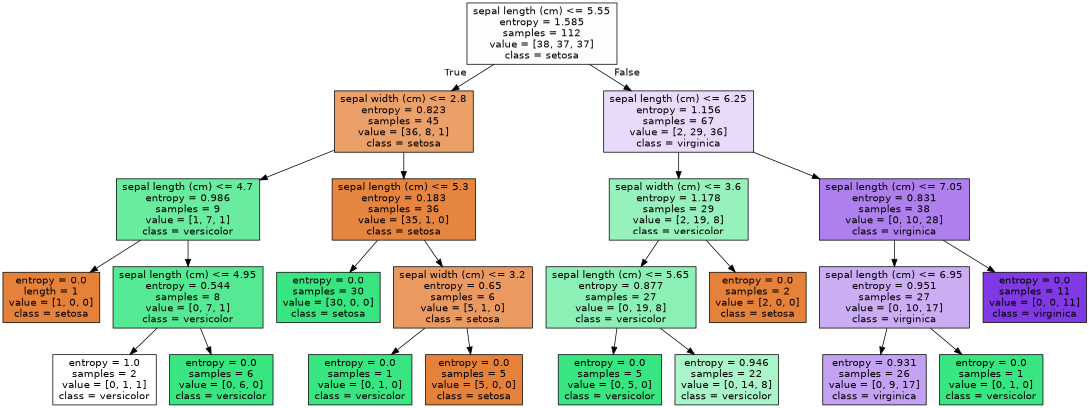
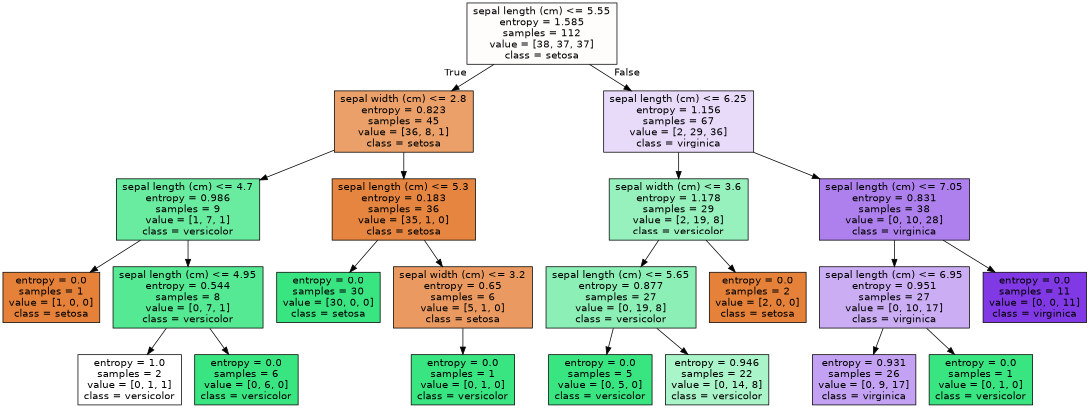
node "entropy = 0.0 length = 1 value = [1, 0, 0] class = setosa": label "entropy = 0.0 length = 1 value = [1, 0, 0] class = setosa" -> "entropy = 0.0 samples = 1 value = [1, 0, 0] class = setosa"
node "entropy = 0.0 samples = 5 value = [5, 0, 0] class = setosa": removed
